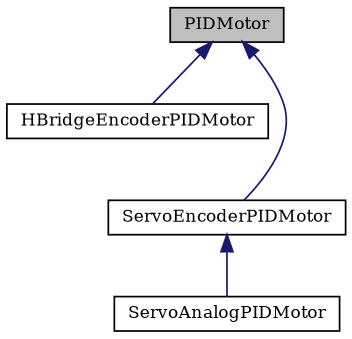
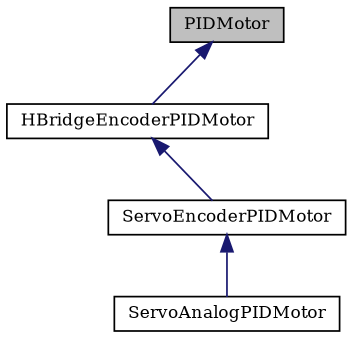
edge "ServoEncoderPIDMotor" -> "PIDMotor": now "ServoEncoderPIDMotor" -> "HBridgeEncoderPIDMotor"
